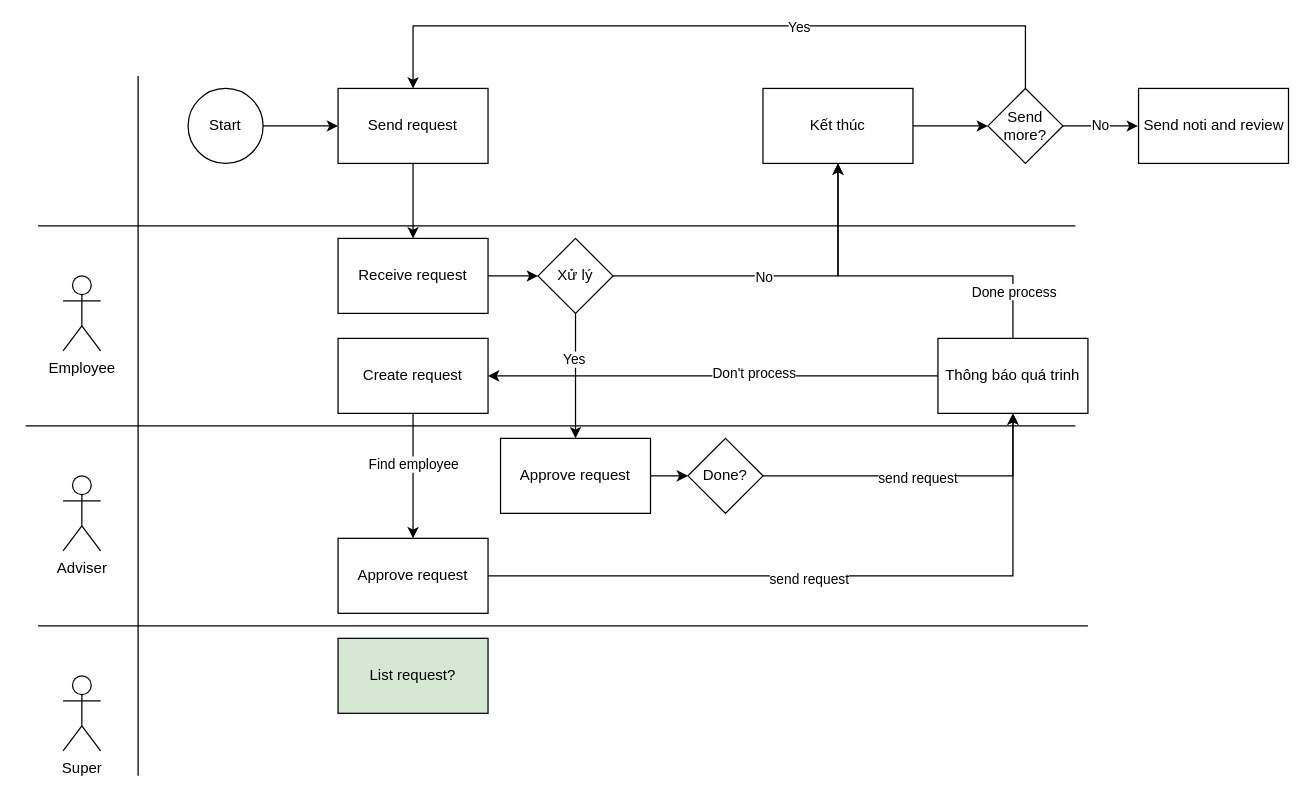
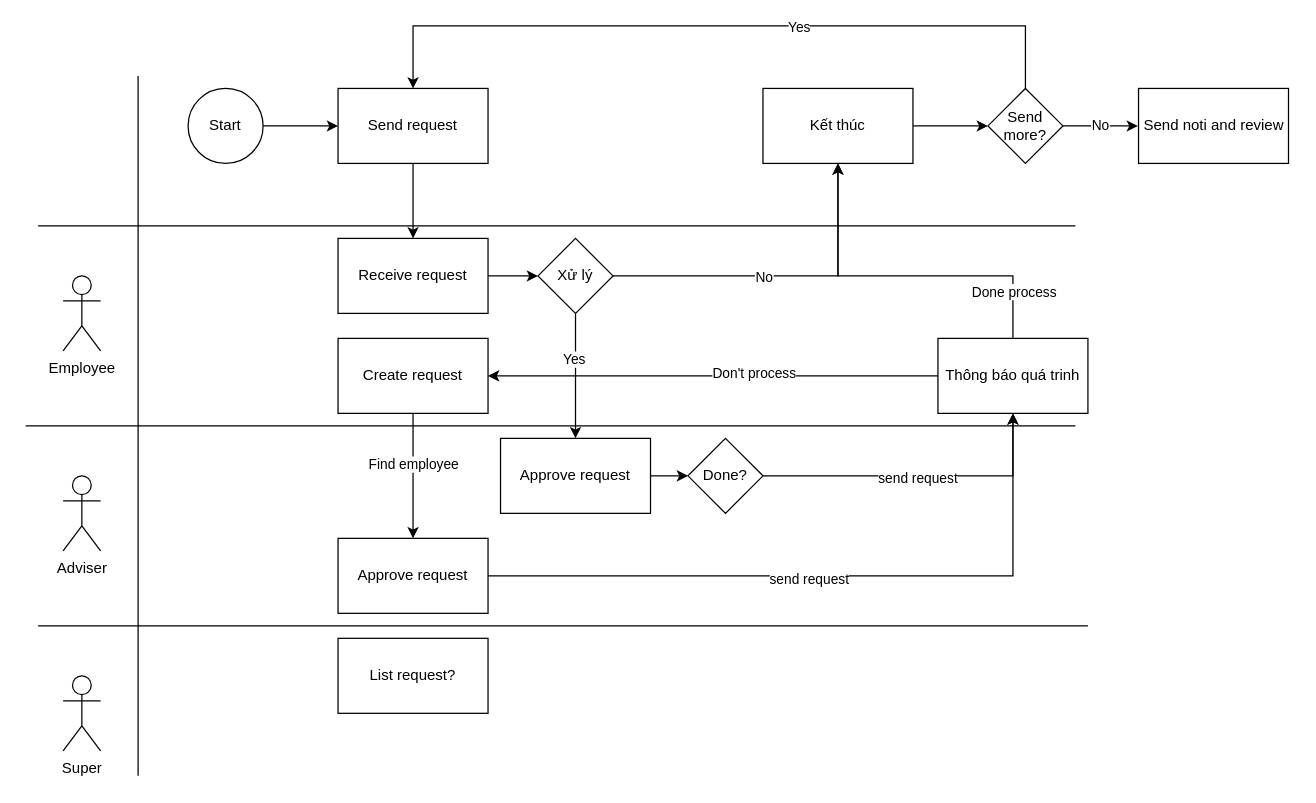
node "List request?": fillcolor #d5e8d4 -> #ffffff
